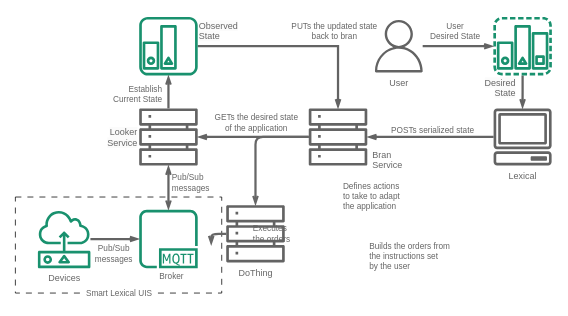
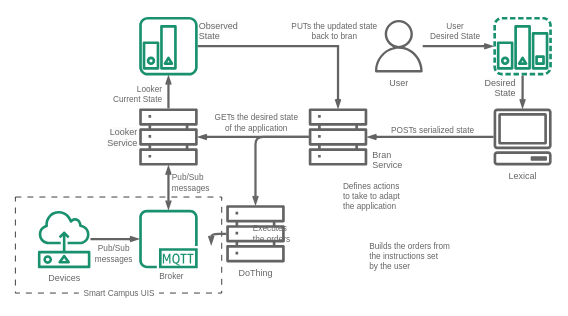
node "EstablishCurrent State": label "EstablishCurrent State" -> "LookerCurrent State"
node "Smart Lexical UIS": label "Smart Lexical UIS" -> "Smart Campus UIS"
